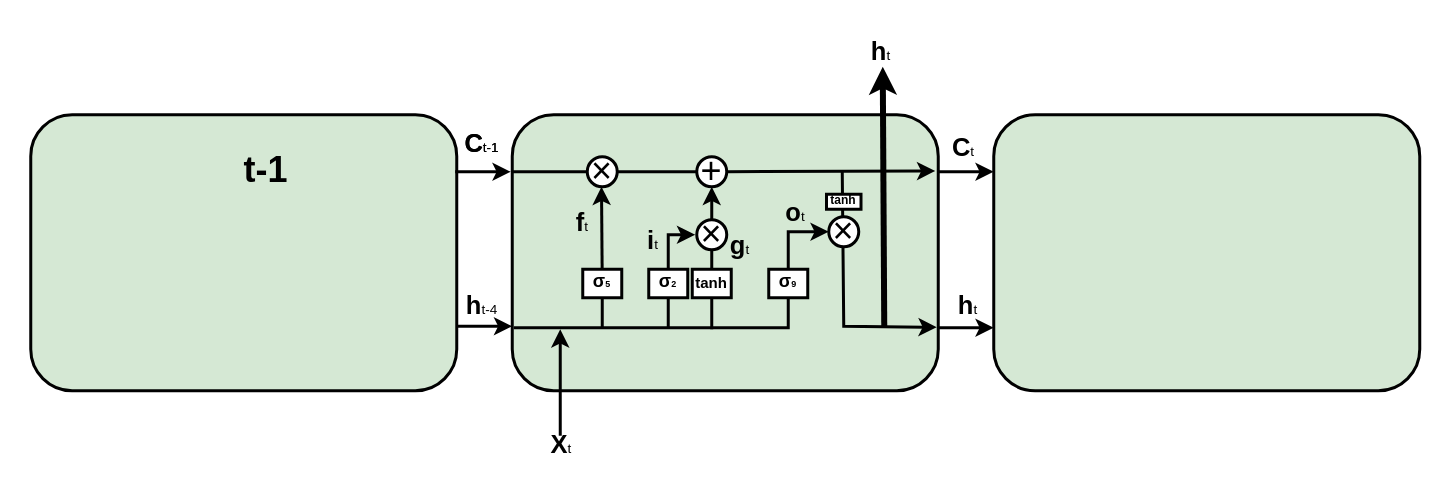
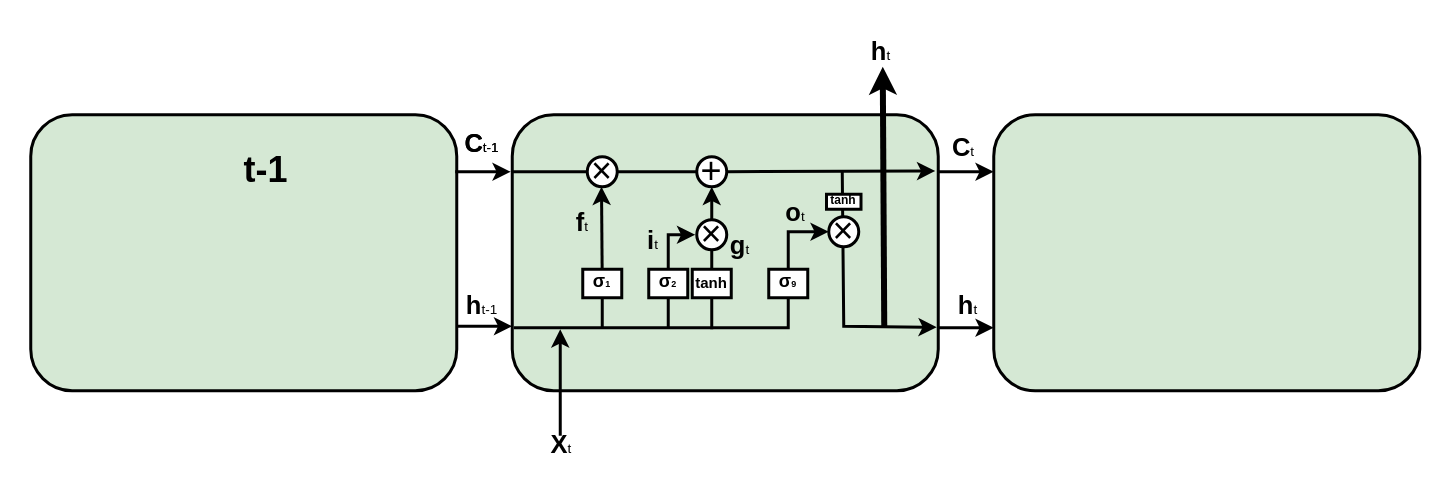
node "σ5": label "σ5" -> "σ1"
node "ht-4": label "ht-4" -> "ht-1"
